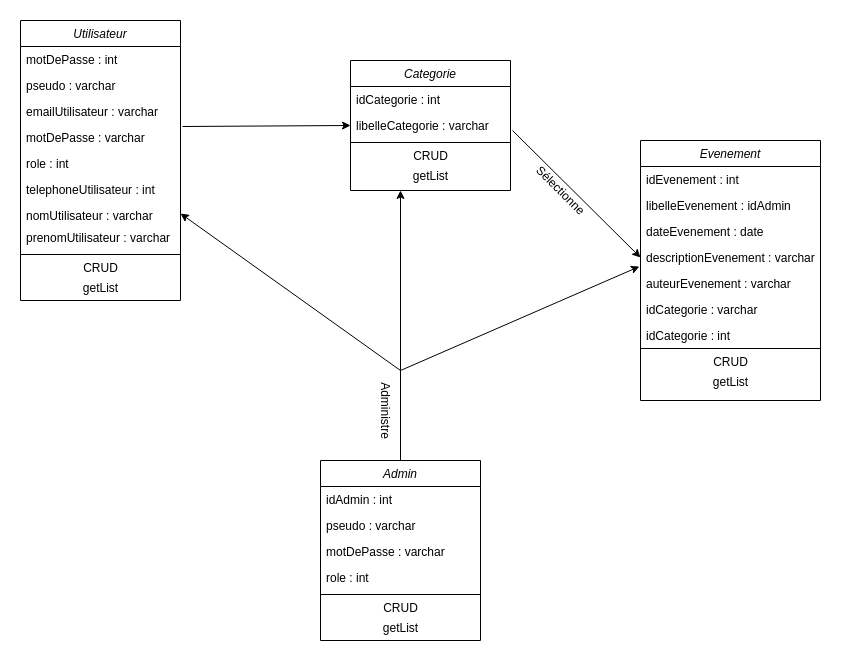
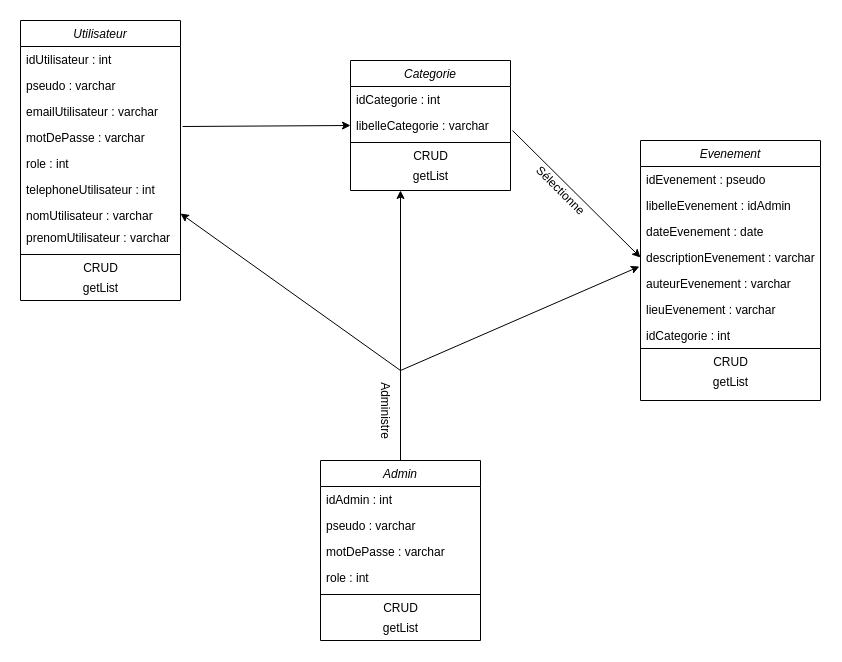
node "motDePasse : int": label "motDePasse : int" -> "idUtilisateur : int"
node "idEvenement : int": label "idEvenement : int" -> "idEvenement : pseudo"
node "idCategorie : varchar": label "idCategorie : varchar" -> "lieuEvenement : varchar"
